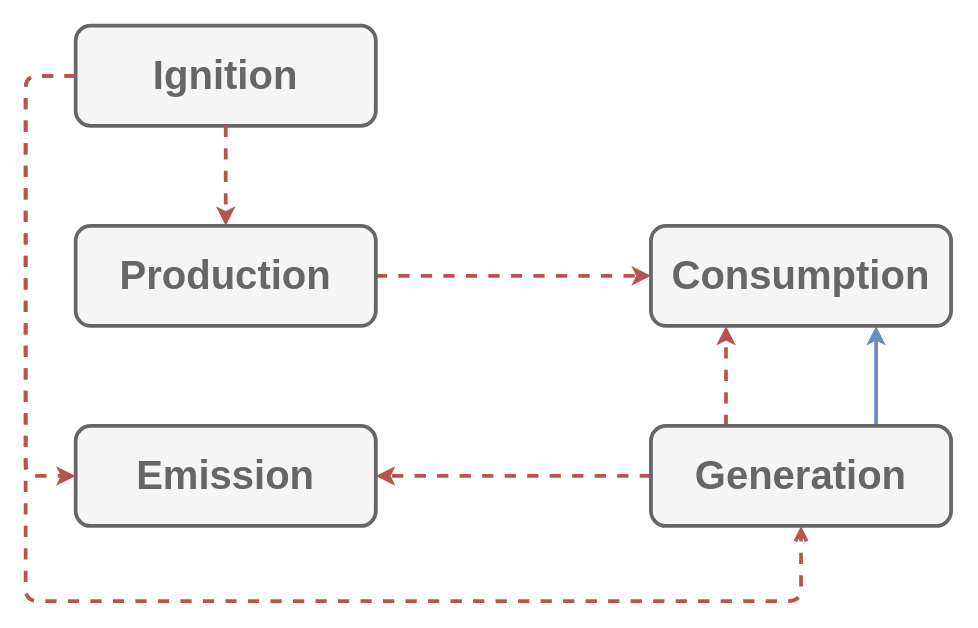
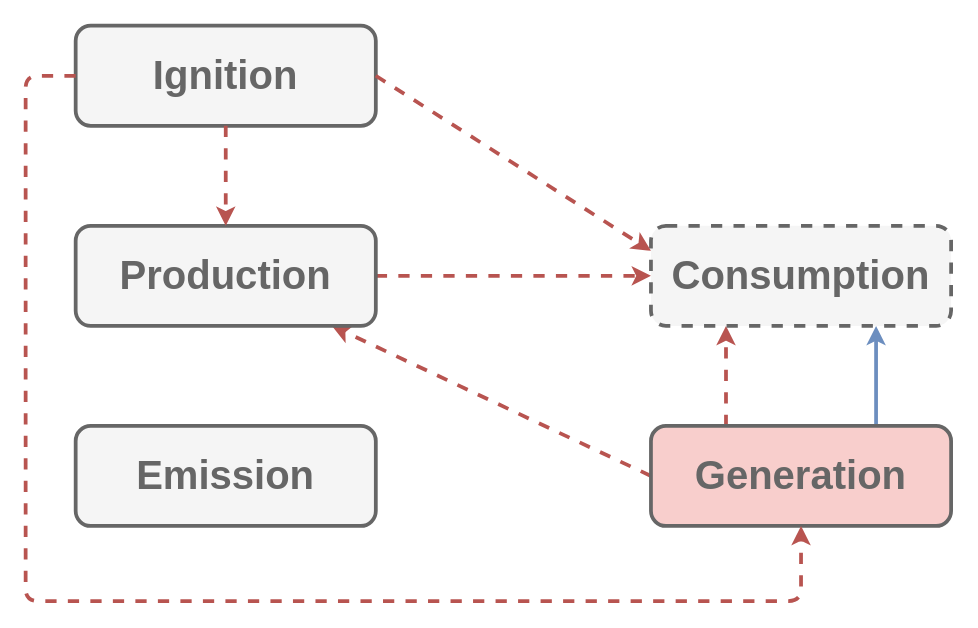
edge "Ignition" -> "Consumption": added
node "Consumption": style solid -> dashed
edge "Ignition" -> "Emission": removed
edge "Generation" -> "Emission": now "Generation" -> "Production"
node "Generation": fillcolor #f5f5f5 -> #f8cecc
edge "Ignition" -> "Generation": arrowhead open -> classic
